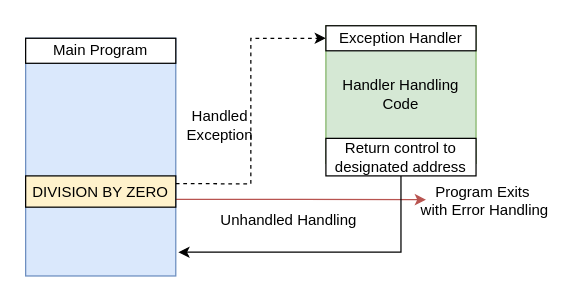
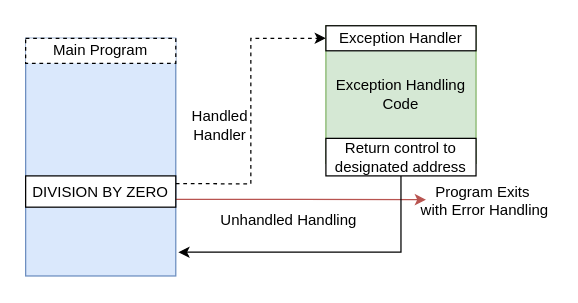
node "Main Program": style solid -> dashed
node "Handler Handling Code": label "Handler Handling Code" -> "Exception Handling Code"
node "Handled Exception": label "Handled Exception" -> "Handled Handler"
node "DIVISION BY ZERO": fillcolor #fff2cc -> #ffffff
